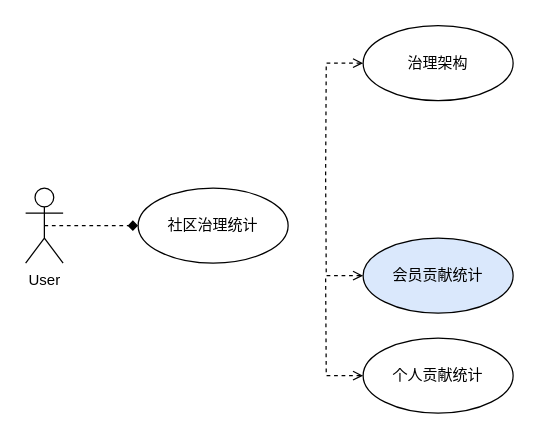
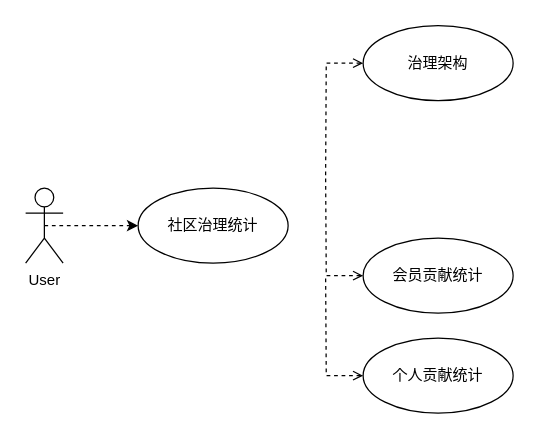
edge "User" -> "社区治理统计": arrowhead diamond -> classic
node "会员贡献统计": fillcolor #dae8fc -> #ffffff
